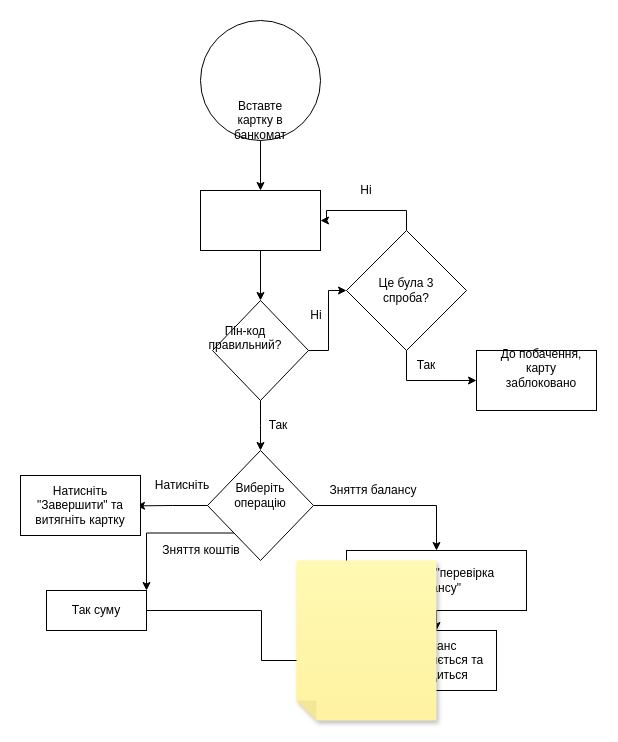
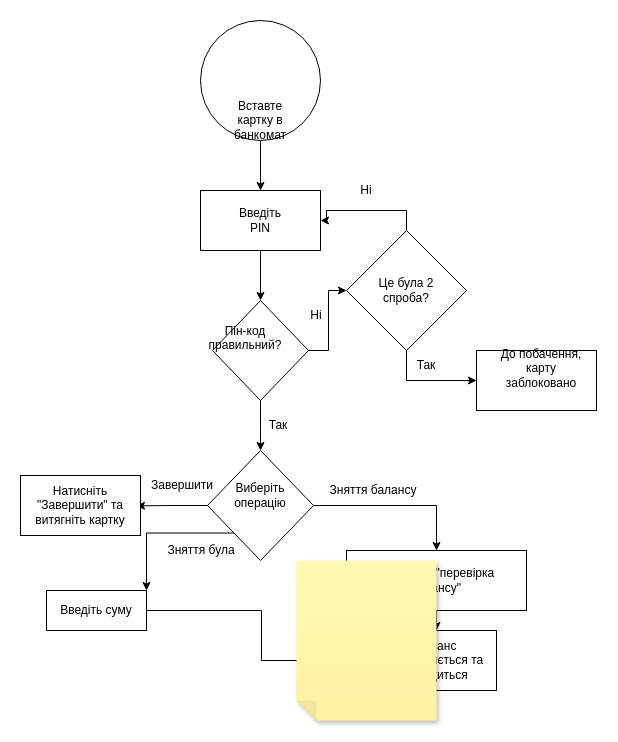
node "Введіть PIN": added
node "Це була 3 спроба?": label "Це була 3 спроба?" -> "Це була 2 спроба?"
node "Натисніть": label "Натисніть" -> "Завершити"
node "Зняття коштів": label "Зняття коштів" -> "Зняття була"
node "Так суму": label "Так суму" -> "Введіть суму"
